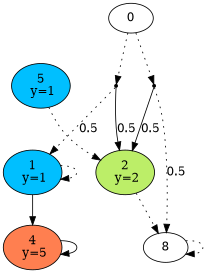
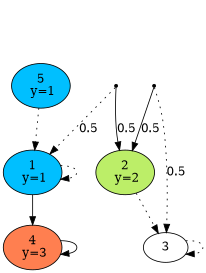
node "0": removed
edge "5 y=1" -> "2 y=2": now "5 y=1" -> "1 y=1"
node "4 y=5": label "4 y=5" -> "4 y=3"
node "8": label "8" -> "3"
